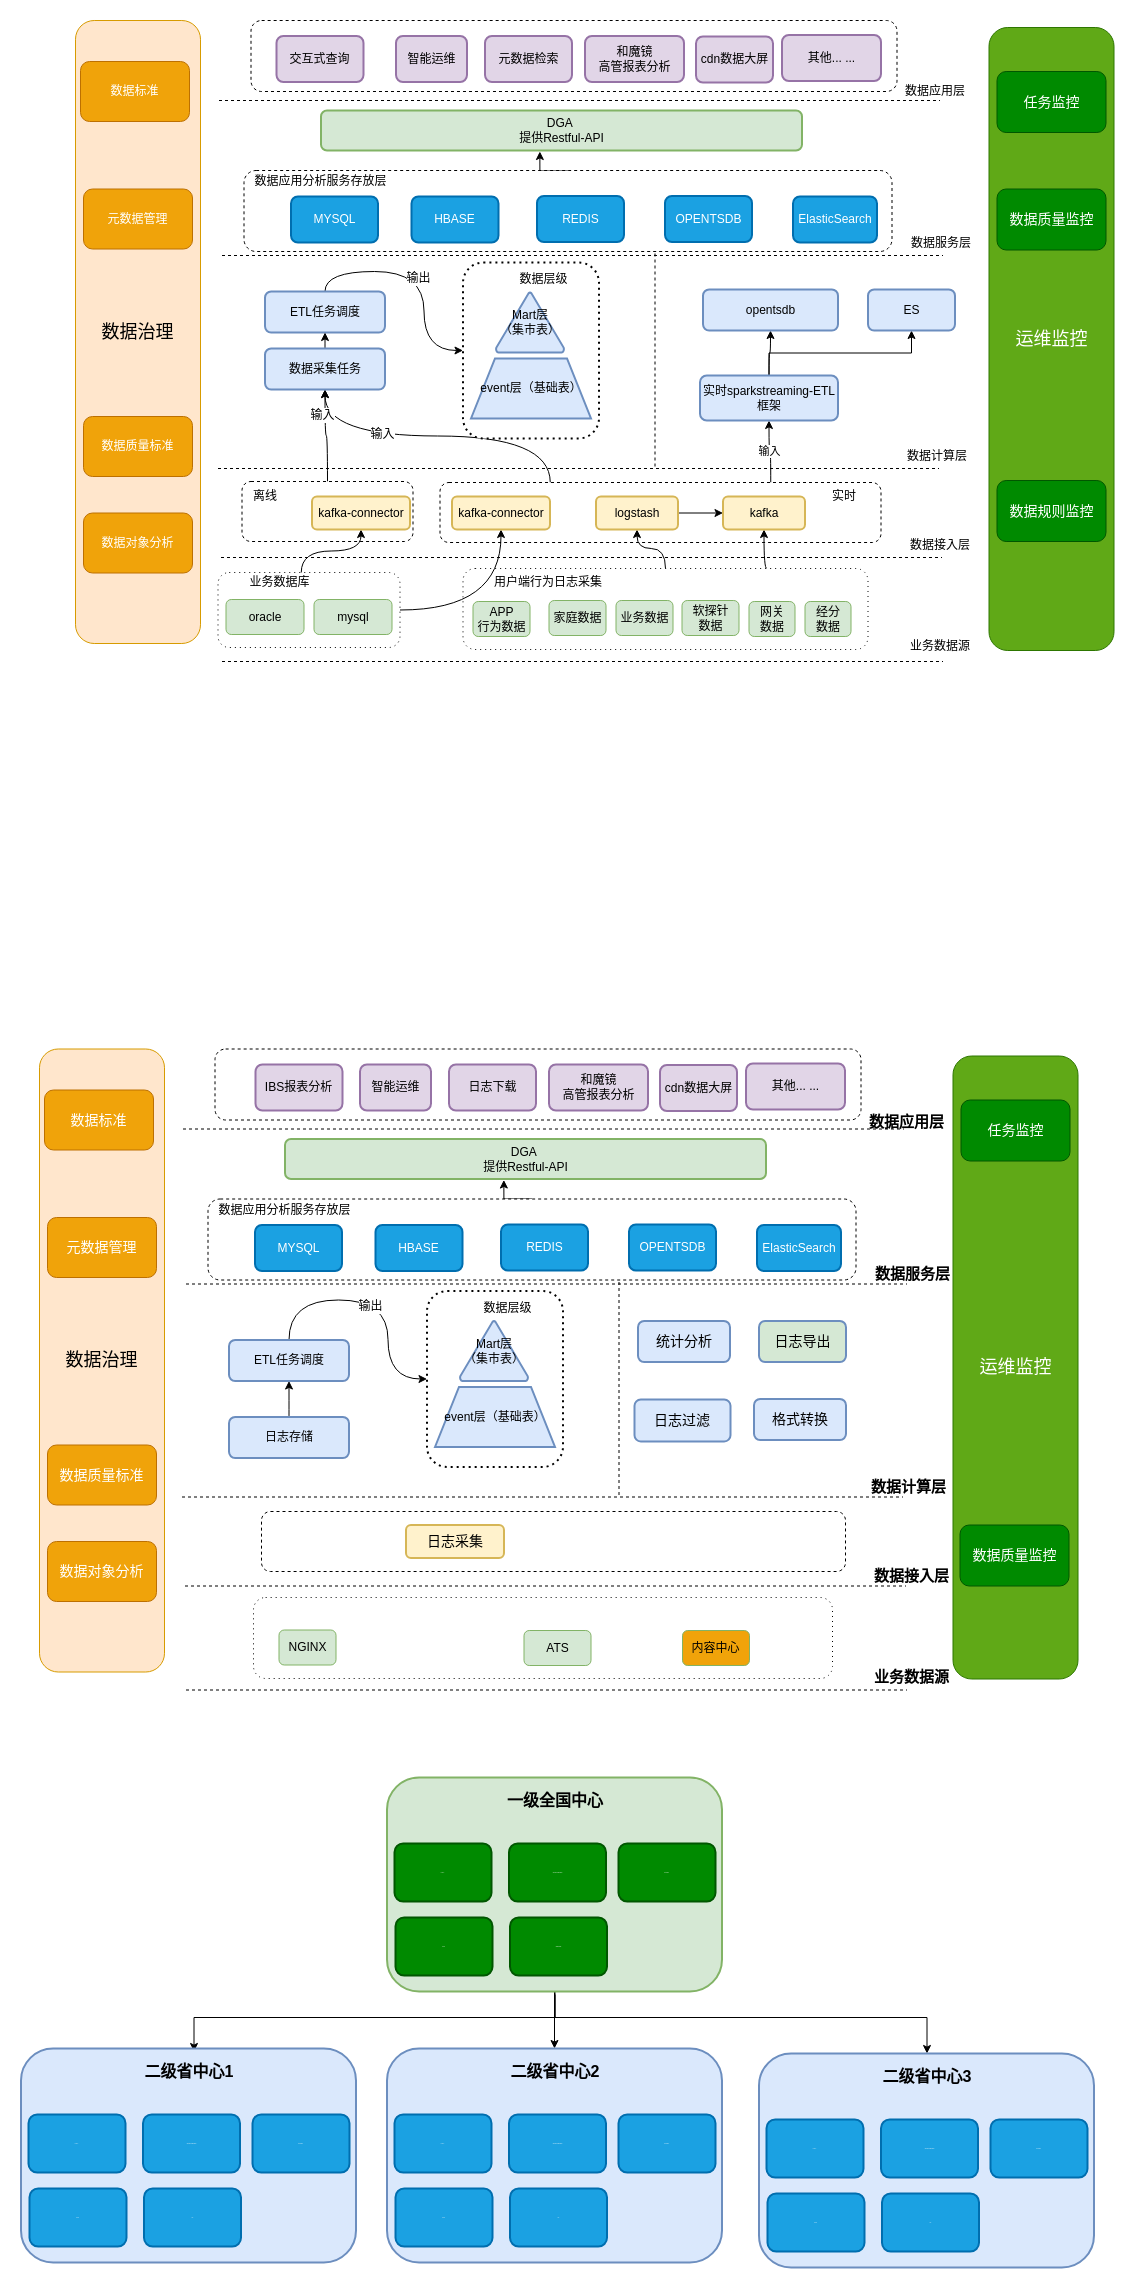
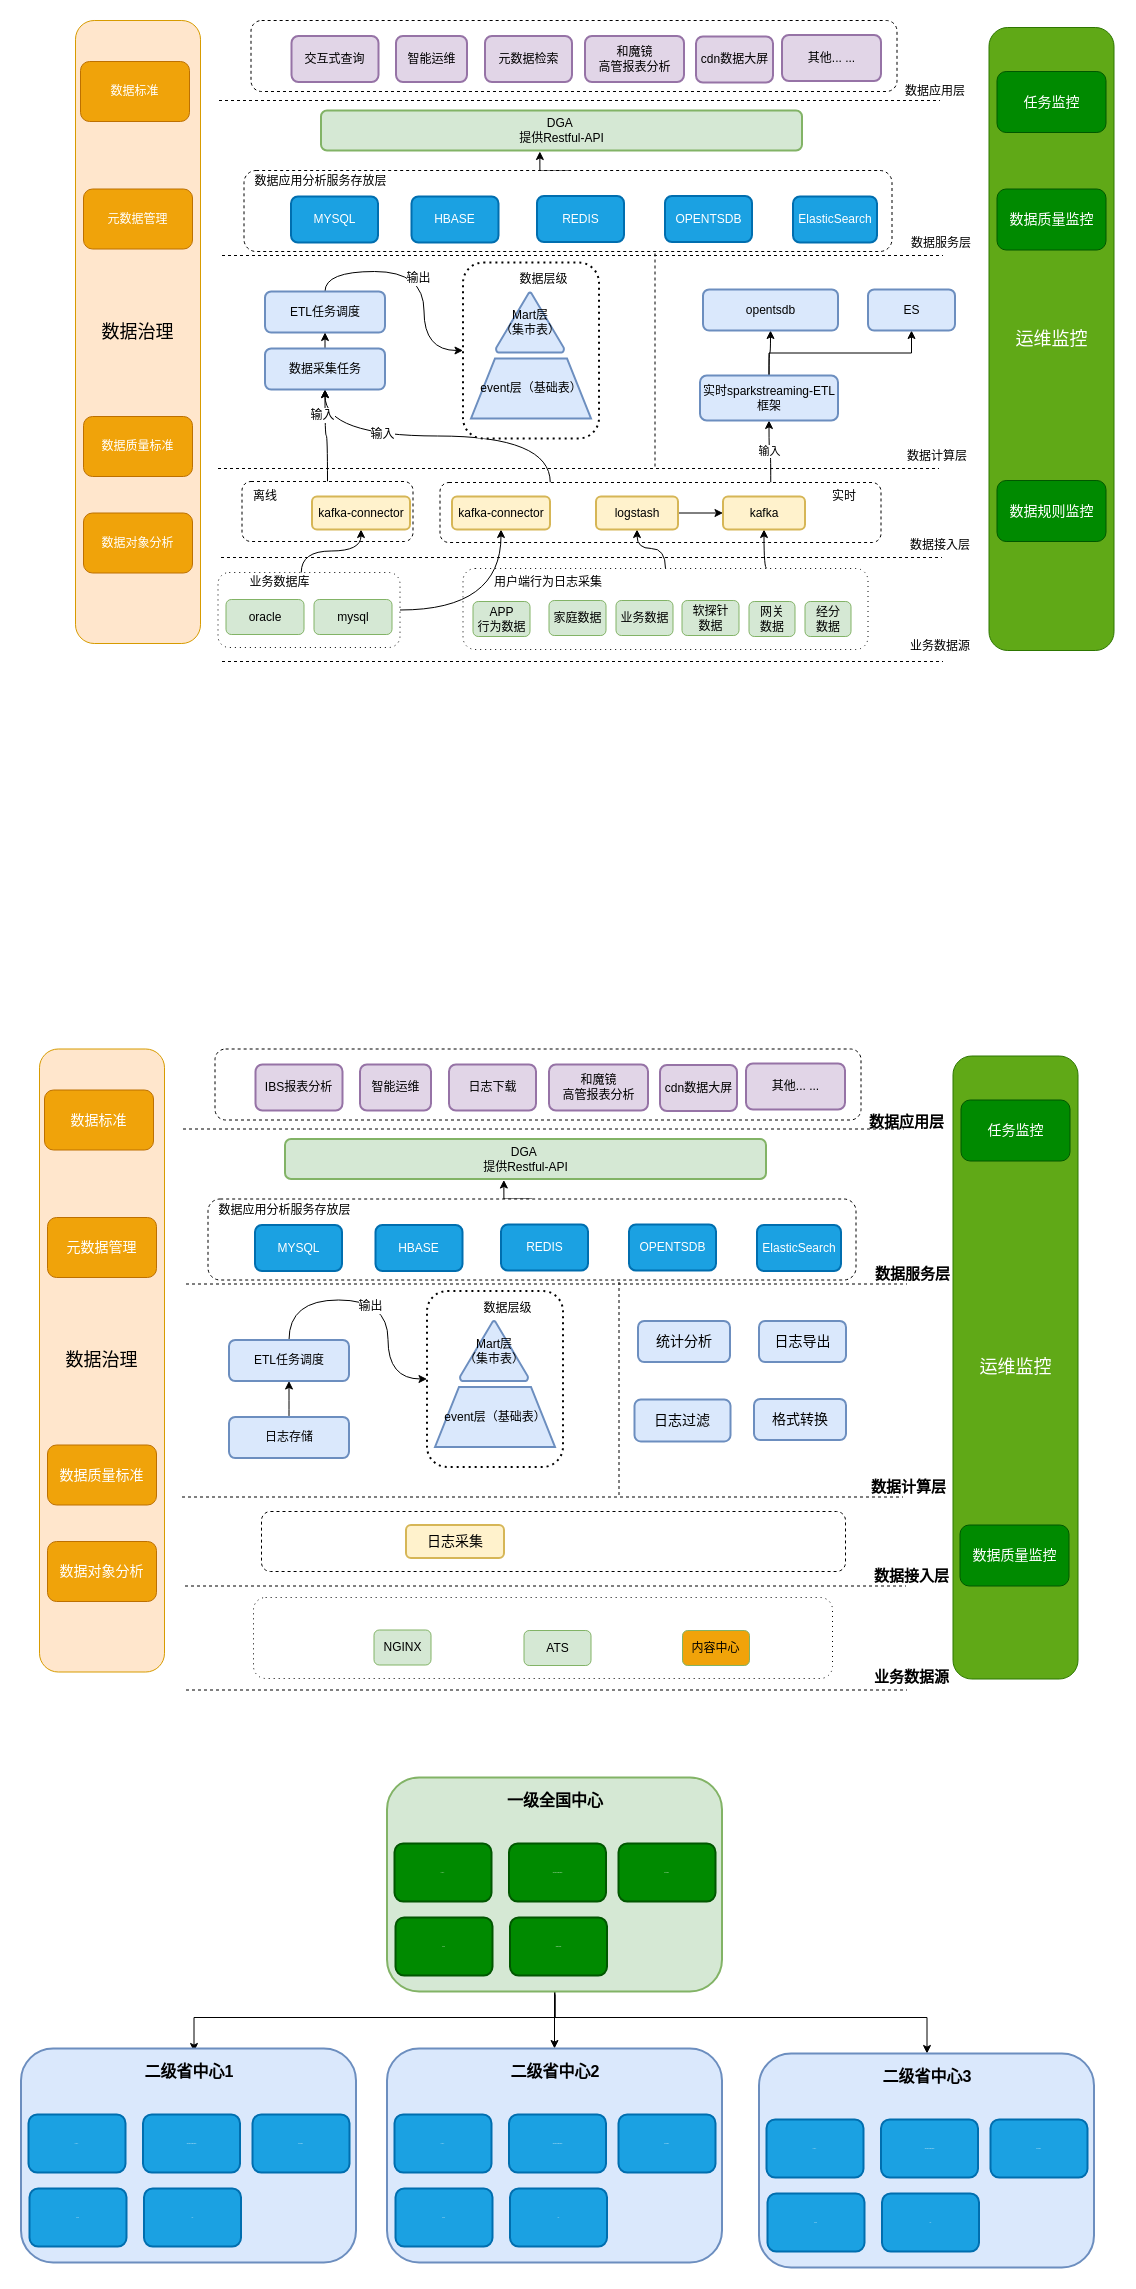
node "交互式查询": moved (320, 59) -> (335, 59)
node "日志导出": fillcolor #d5e8d4 -> #dae8fc
node "NGINX": moved (308, 1648) -> (403, 1648)
